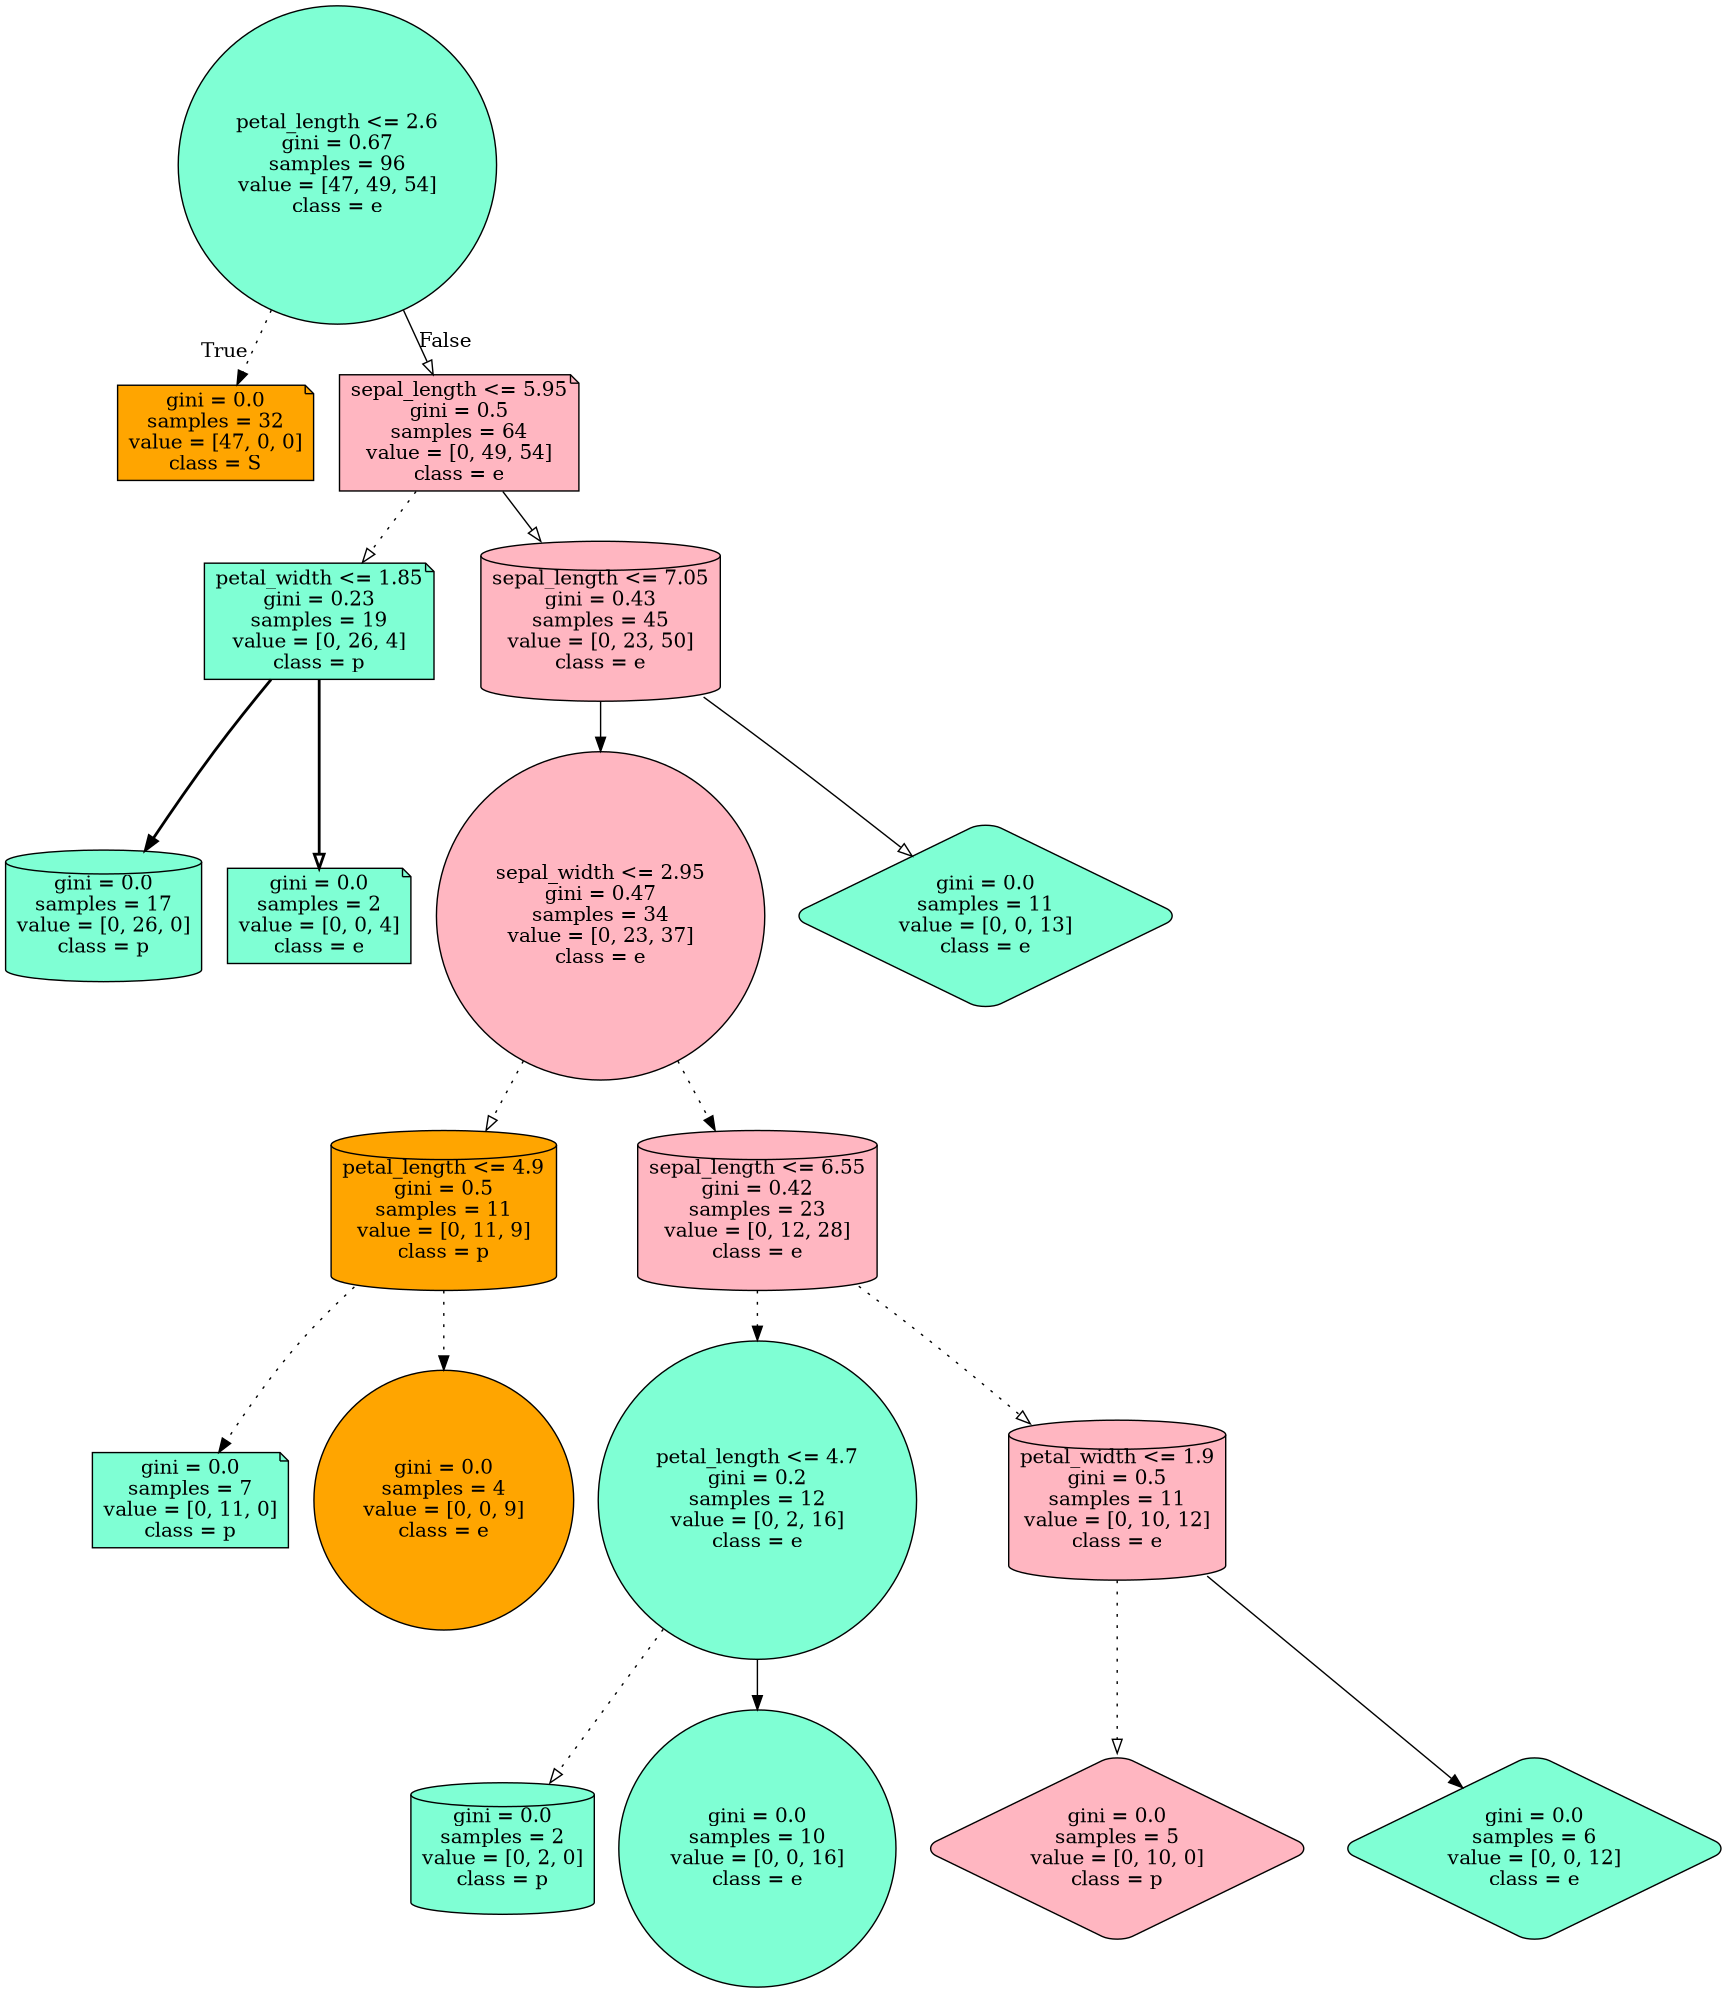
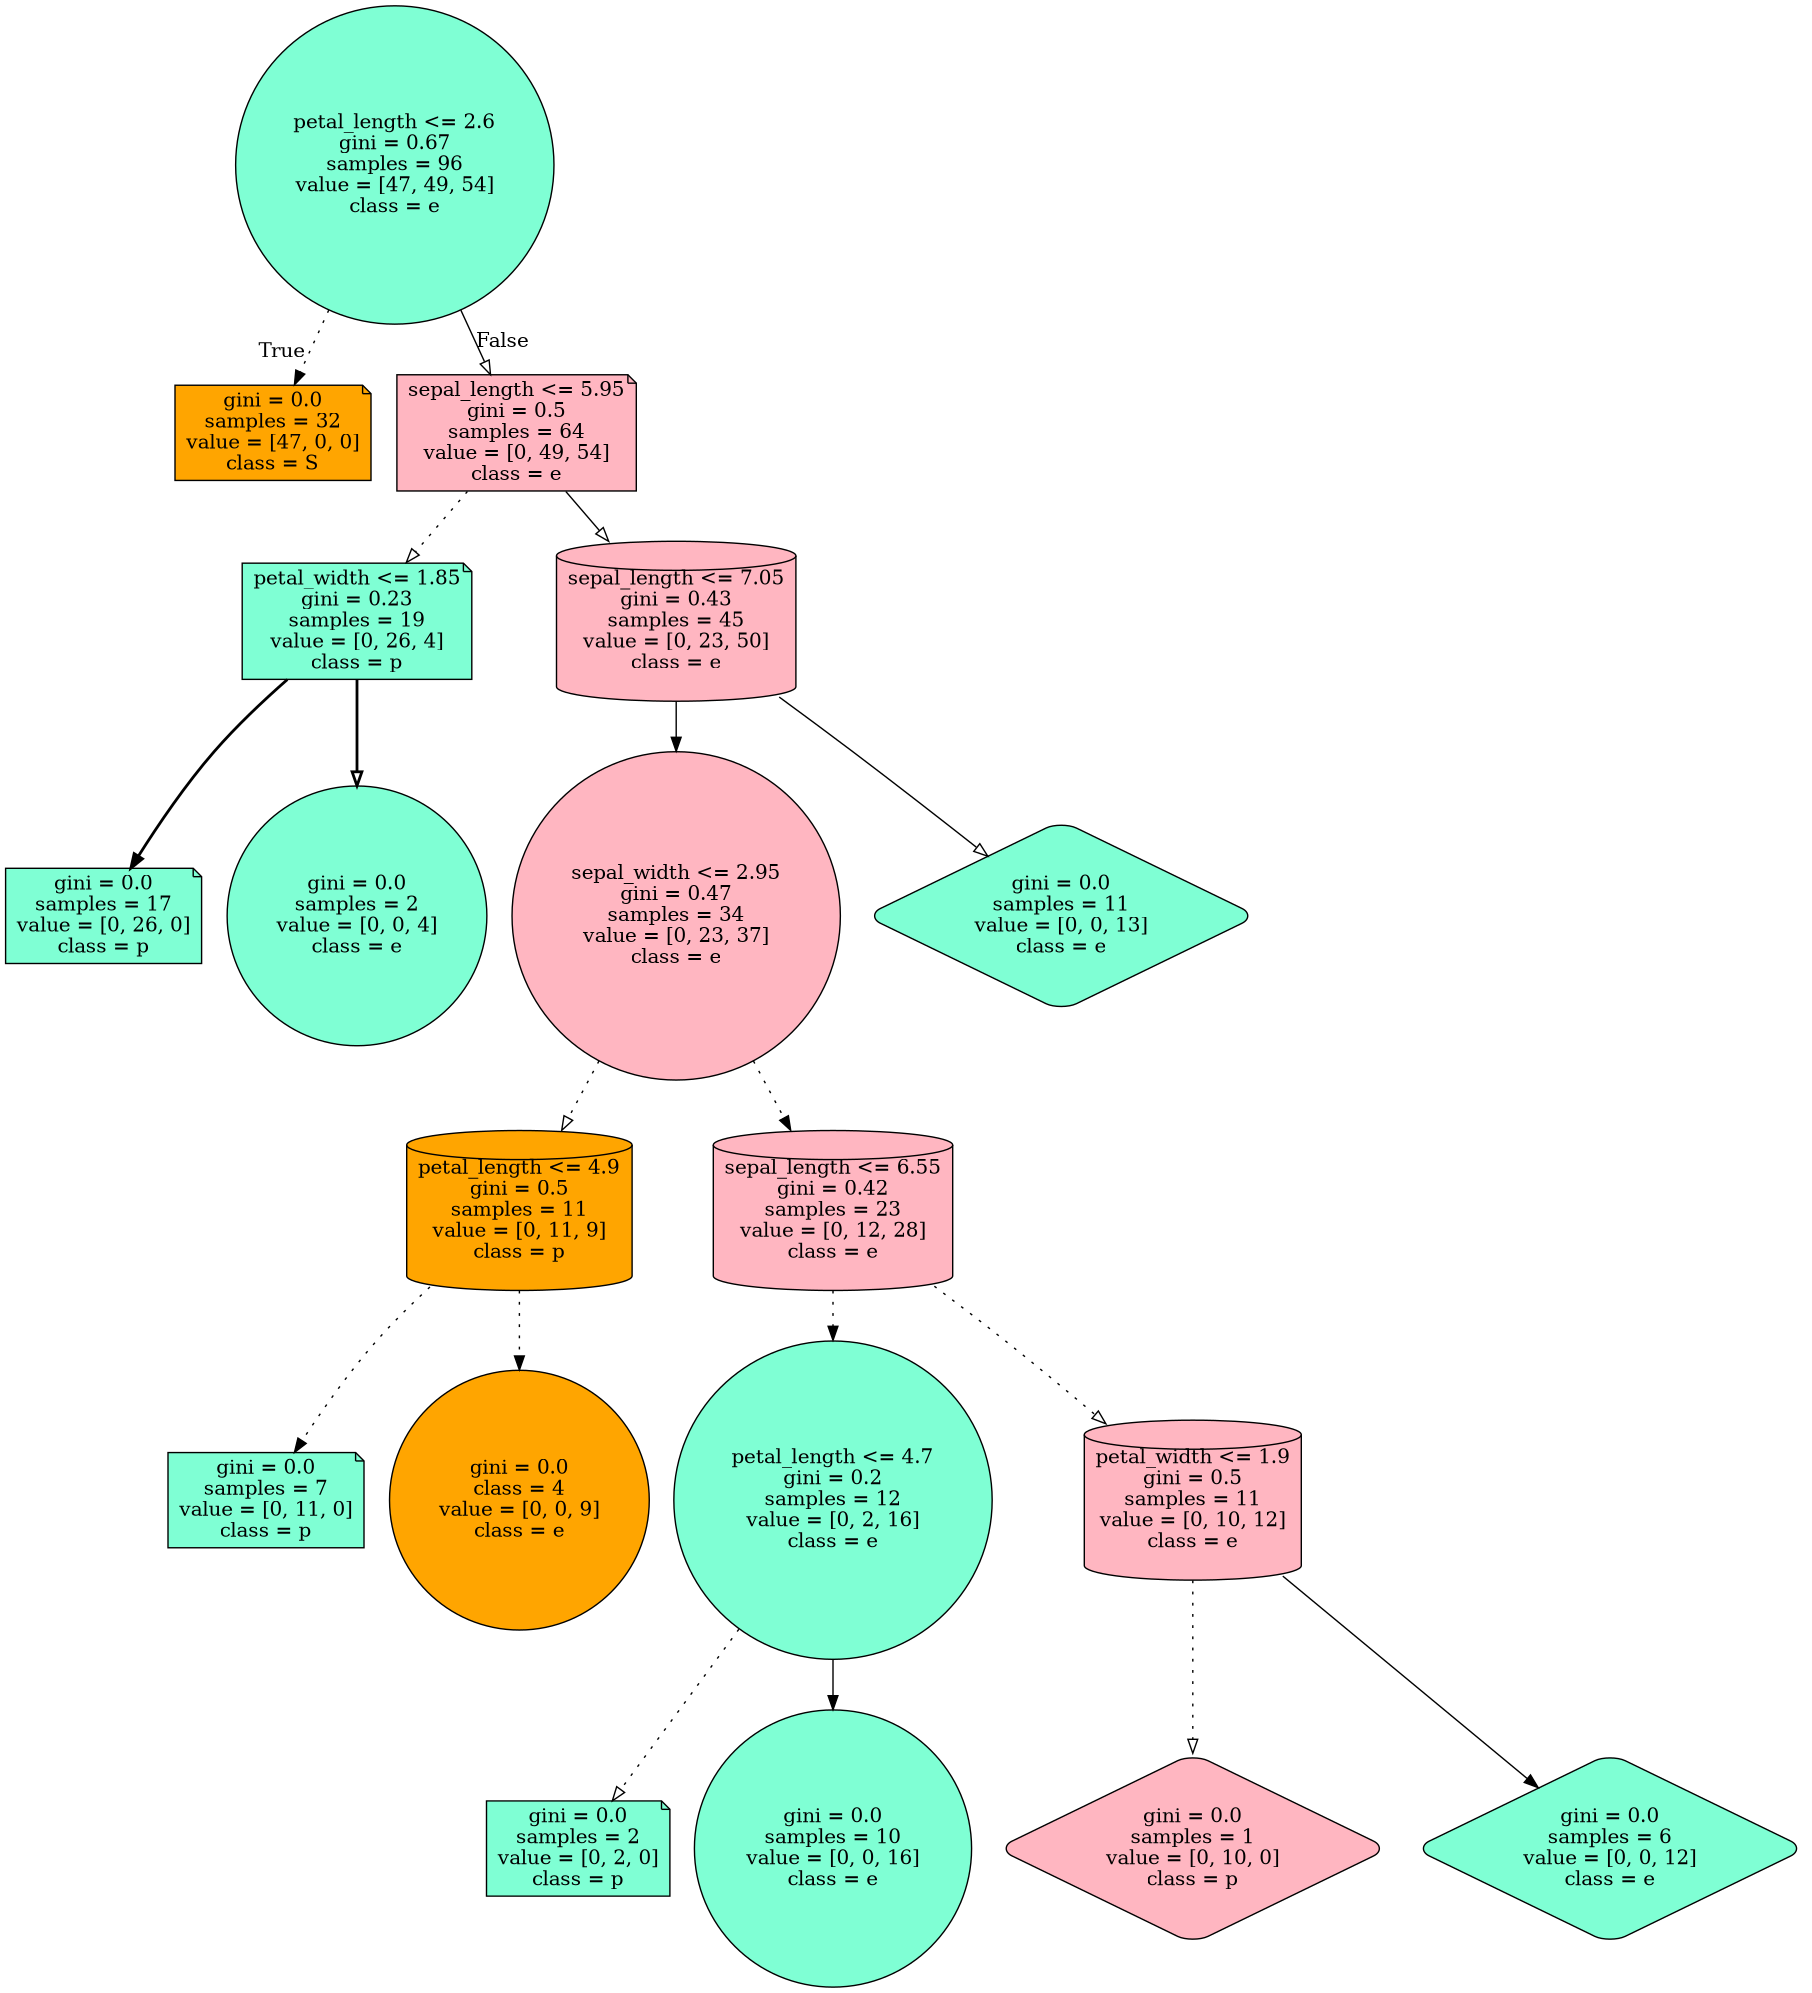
node "gini = 0.0 samples = 17 value = [0, 26, 0] class = p": shape cylinder -> note
node "gini = 0.0 samples = 2 value = [0, 0, 4] class = e": shape note -> circle
node "gini = 0.0 samples = 4 value = [0, 0, 9] class = e": label "gini = 0.0 samples = 4 value = [0, 0, 9] class = e" -> "gini = 0.0 class = 4 value = [0, 0, 9] class = e"
node "gini = 0.0 samples = 2 value = [0, 2, 0] class = p": shape cylinder -> note
node "gini = 0.0 samples = 5 value = [0, 10, 0] class = p": label "gini = 0.0 samples = 5 value = [0, 10, 0] class = p" -> "gini = 0.0 samples = 1 value = [0, 10, 0] class = p"
